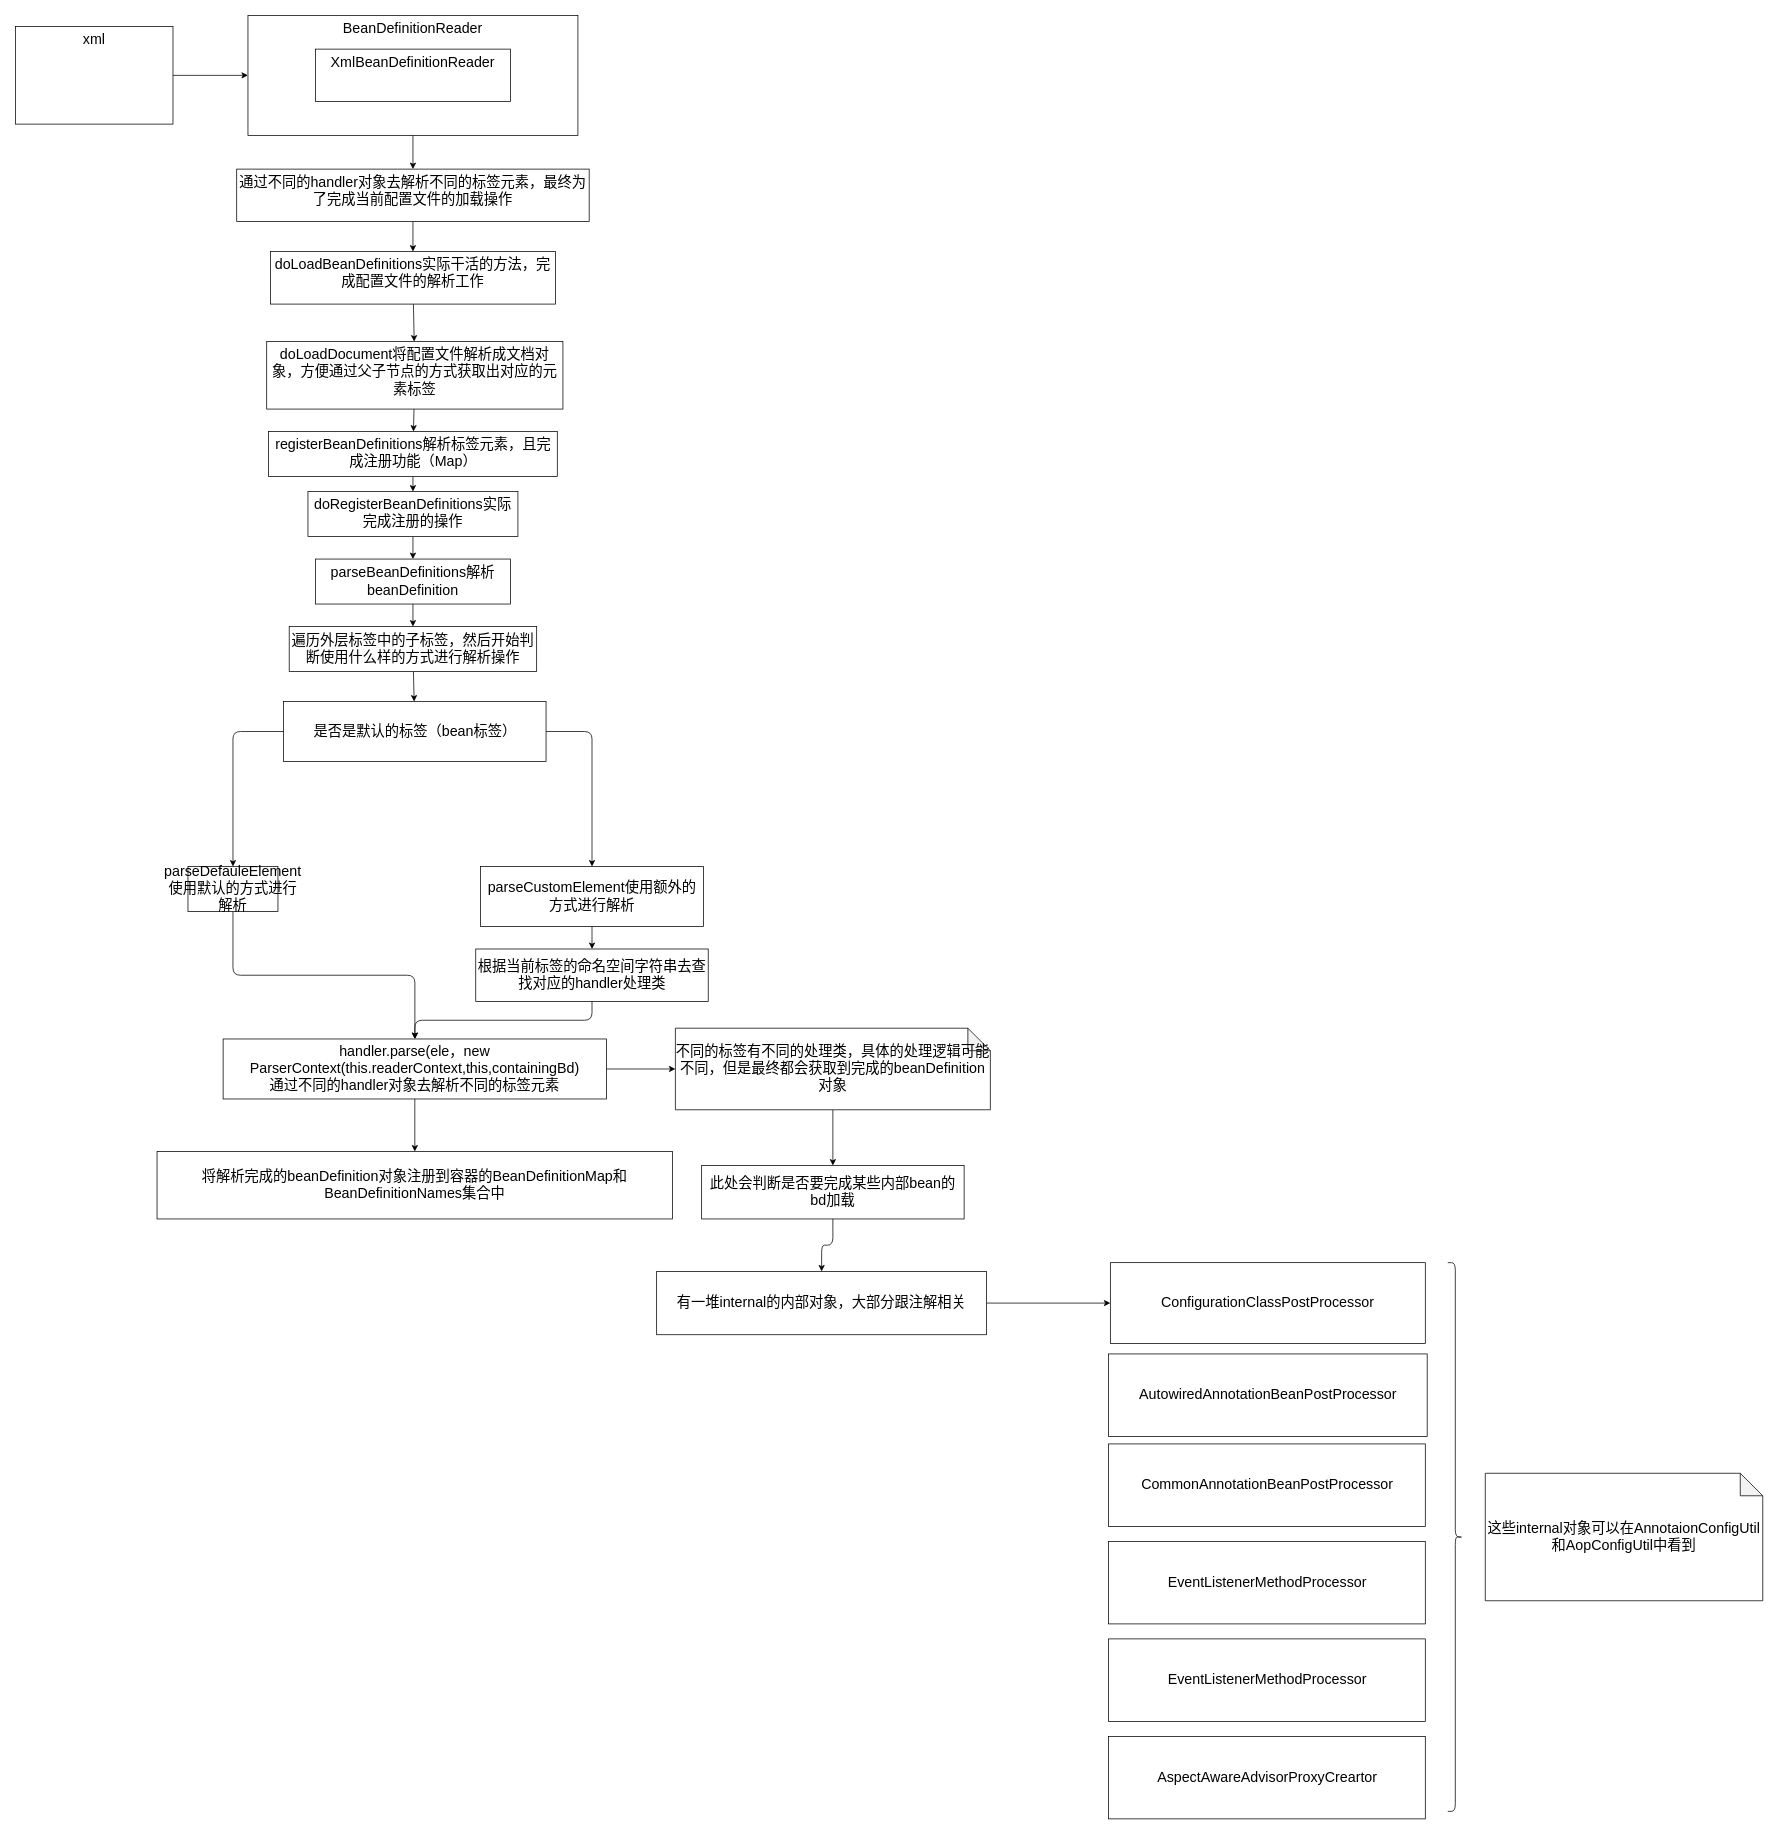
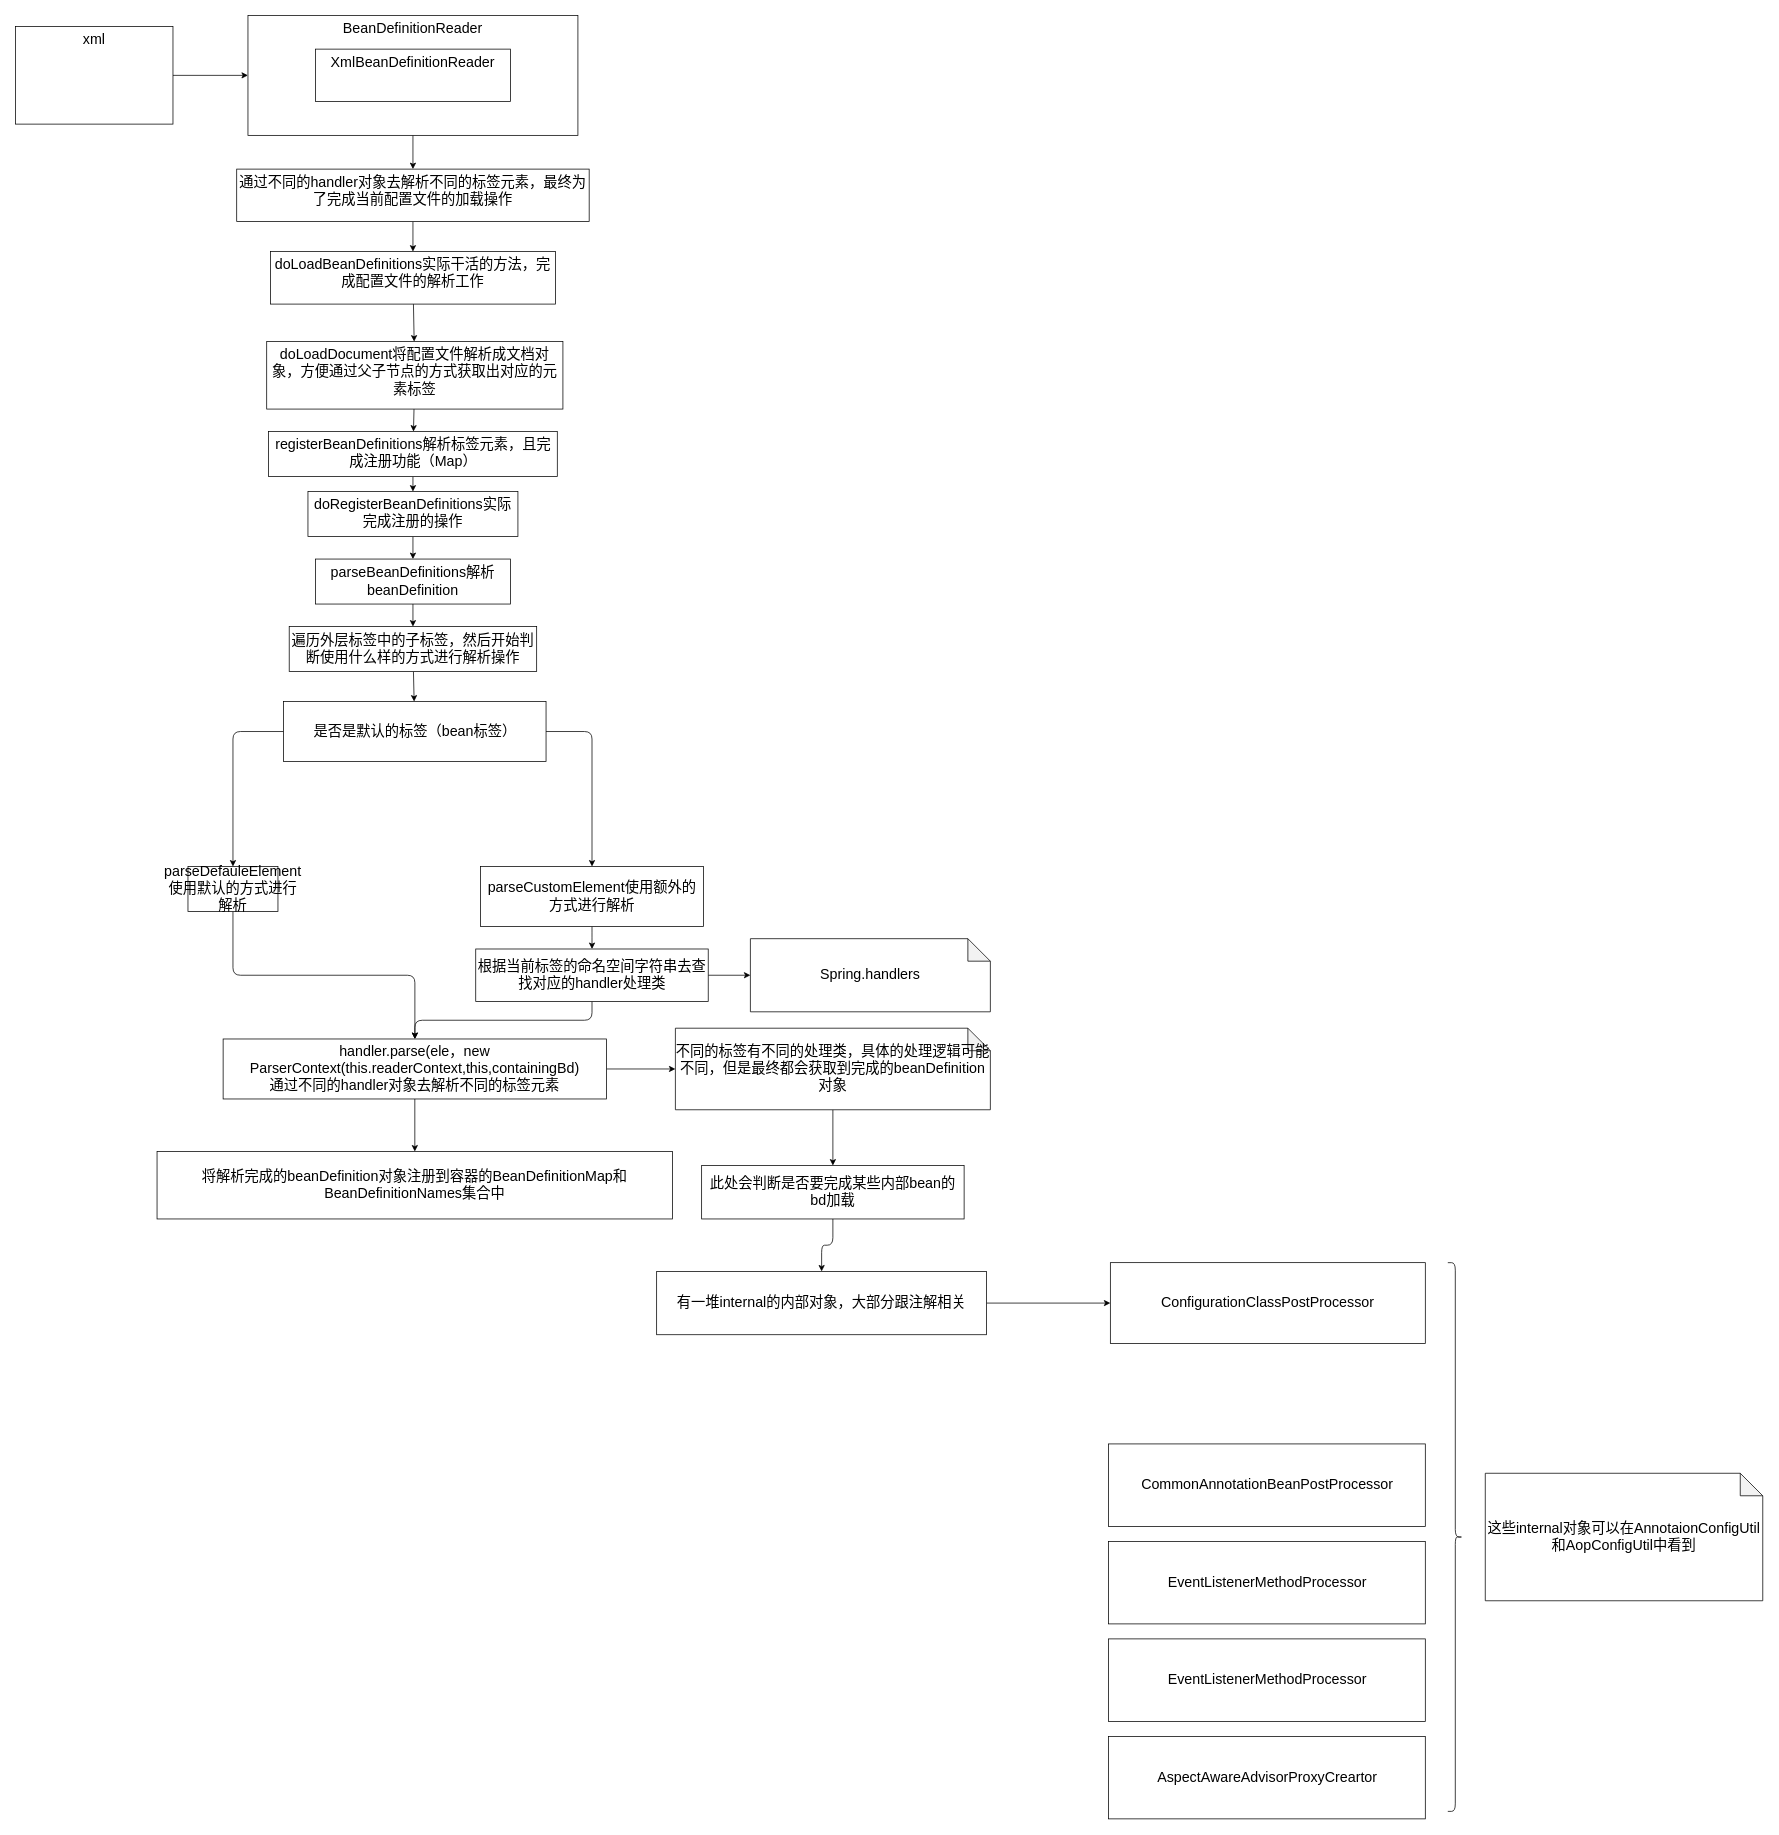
edge "根据当前标签的命名空间字符串去查找对应的handler处理类" -> "Spring.handlers": added
node "Spring.handlers": added
node "AutowiredAnnotationBeanPostProcessor": removed
